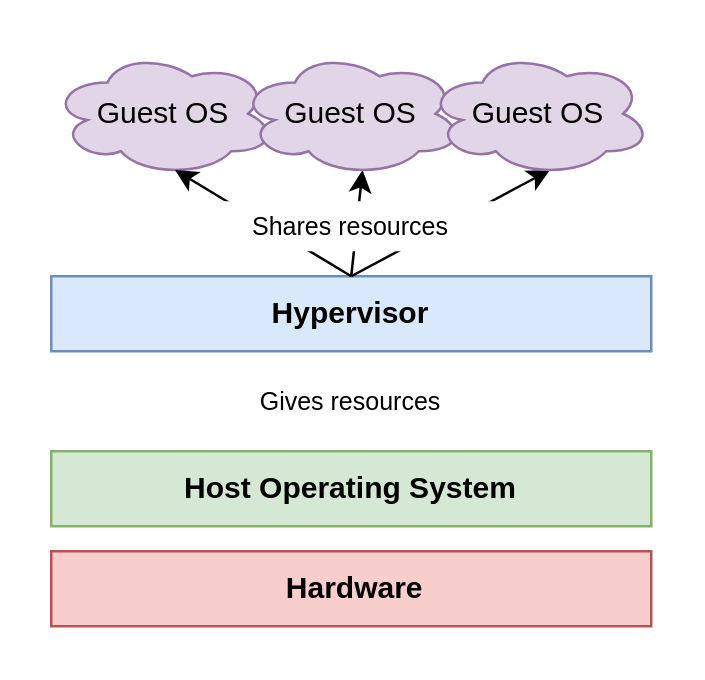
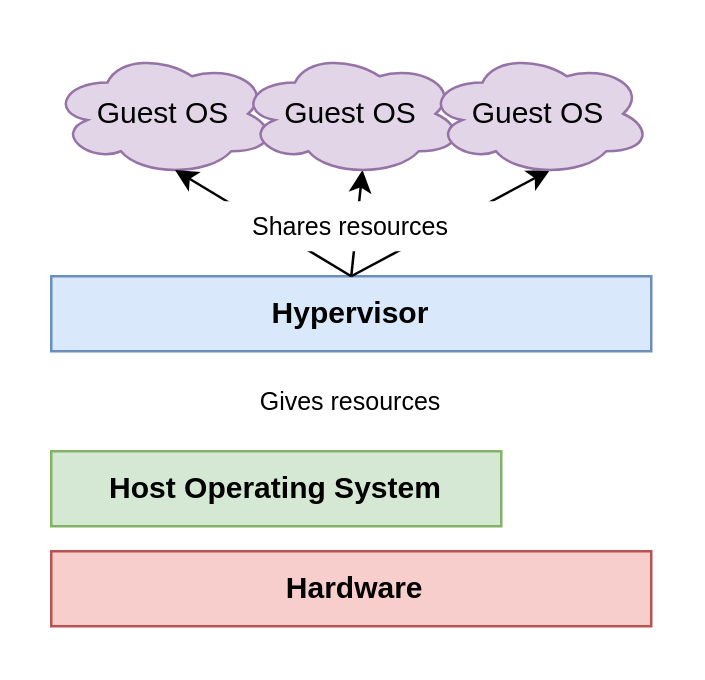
node "Host Operating System": size 600x75 -> 450x75
